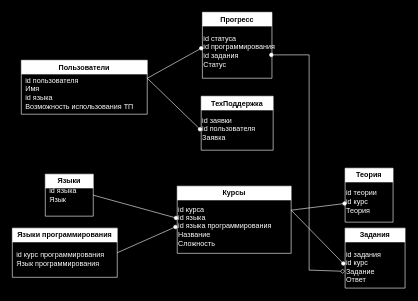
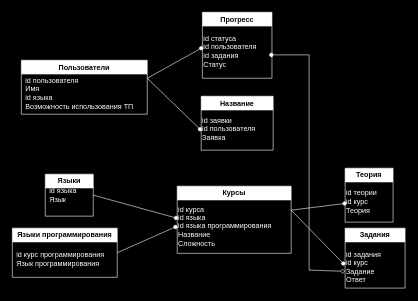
node "id статуса id программирования id задания Статус": label "id статуса id программирования id задания Статус" -> "id статуса id пользователя id задания Статус"
node "ТехПоддержка": label "ТехПоддержка" -> "Название"
